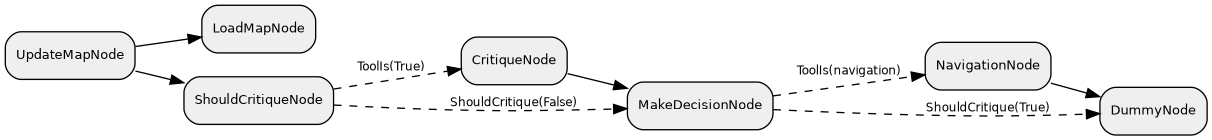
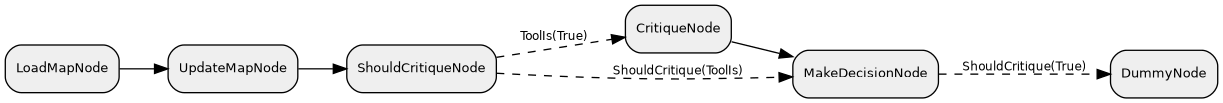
edge "UpdateMapNode" -> "LoadMapNode": reversed
node "NavigationNode": removed
edge "ShouldCritiqueNode" -> "MakeDecisionNode": label "ShouldCritique(False)" -> "ShouldCritique(ToolIs)"
